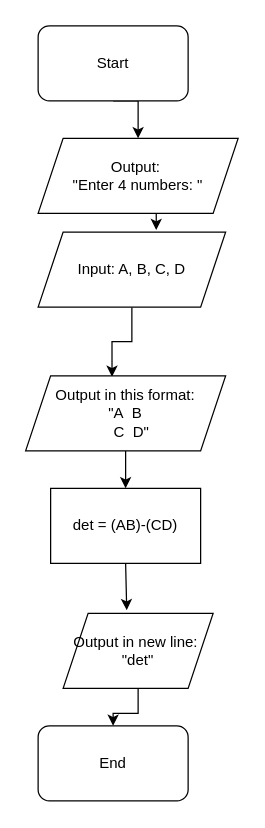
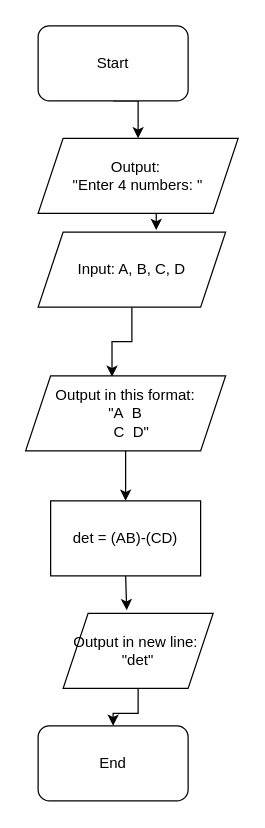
node "det = (AB)-(CD)": moved (126, 526) -> (126, 538)
